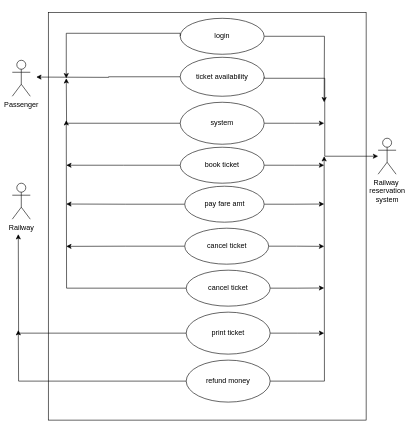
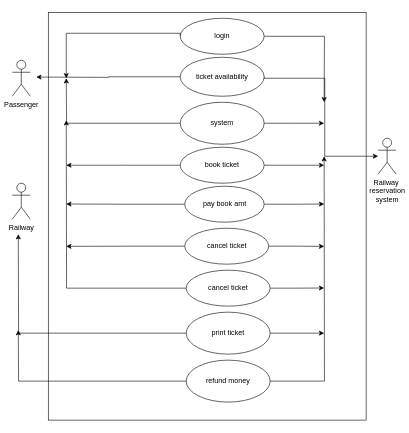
node "pay fare amt": label "pay fare amt" -> "pay book amt"
